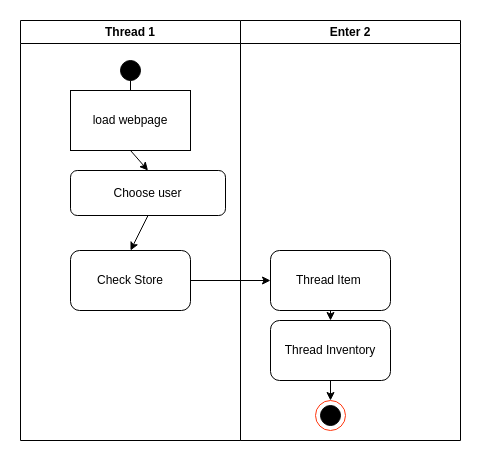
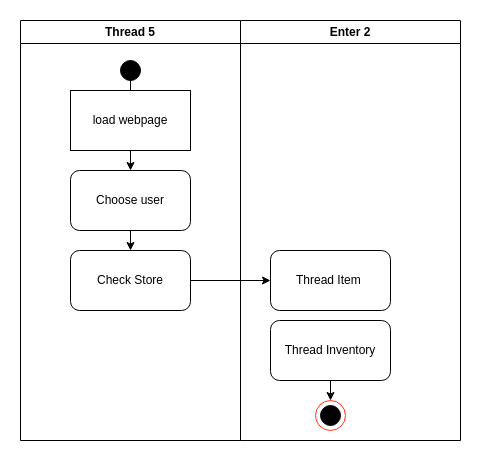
node "Thread 1": label "Thread 1" -> "Thread 5"
node "Choose user": size 155x45 -> 120x60
edge "Thread Item" -> "Thread Inventory": removed
